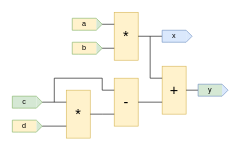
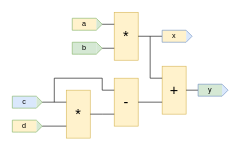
node "x": fillcolor #dae8fc -> #fff2cc
node "b": fillcolor #fff2cc -> #d5e8d4
node "c": fillcolor #d5e8d4 -> #dae8fc
